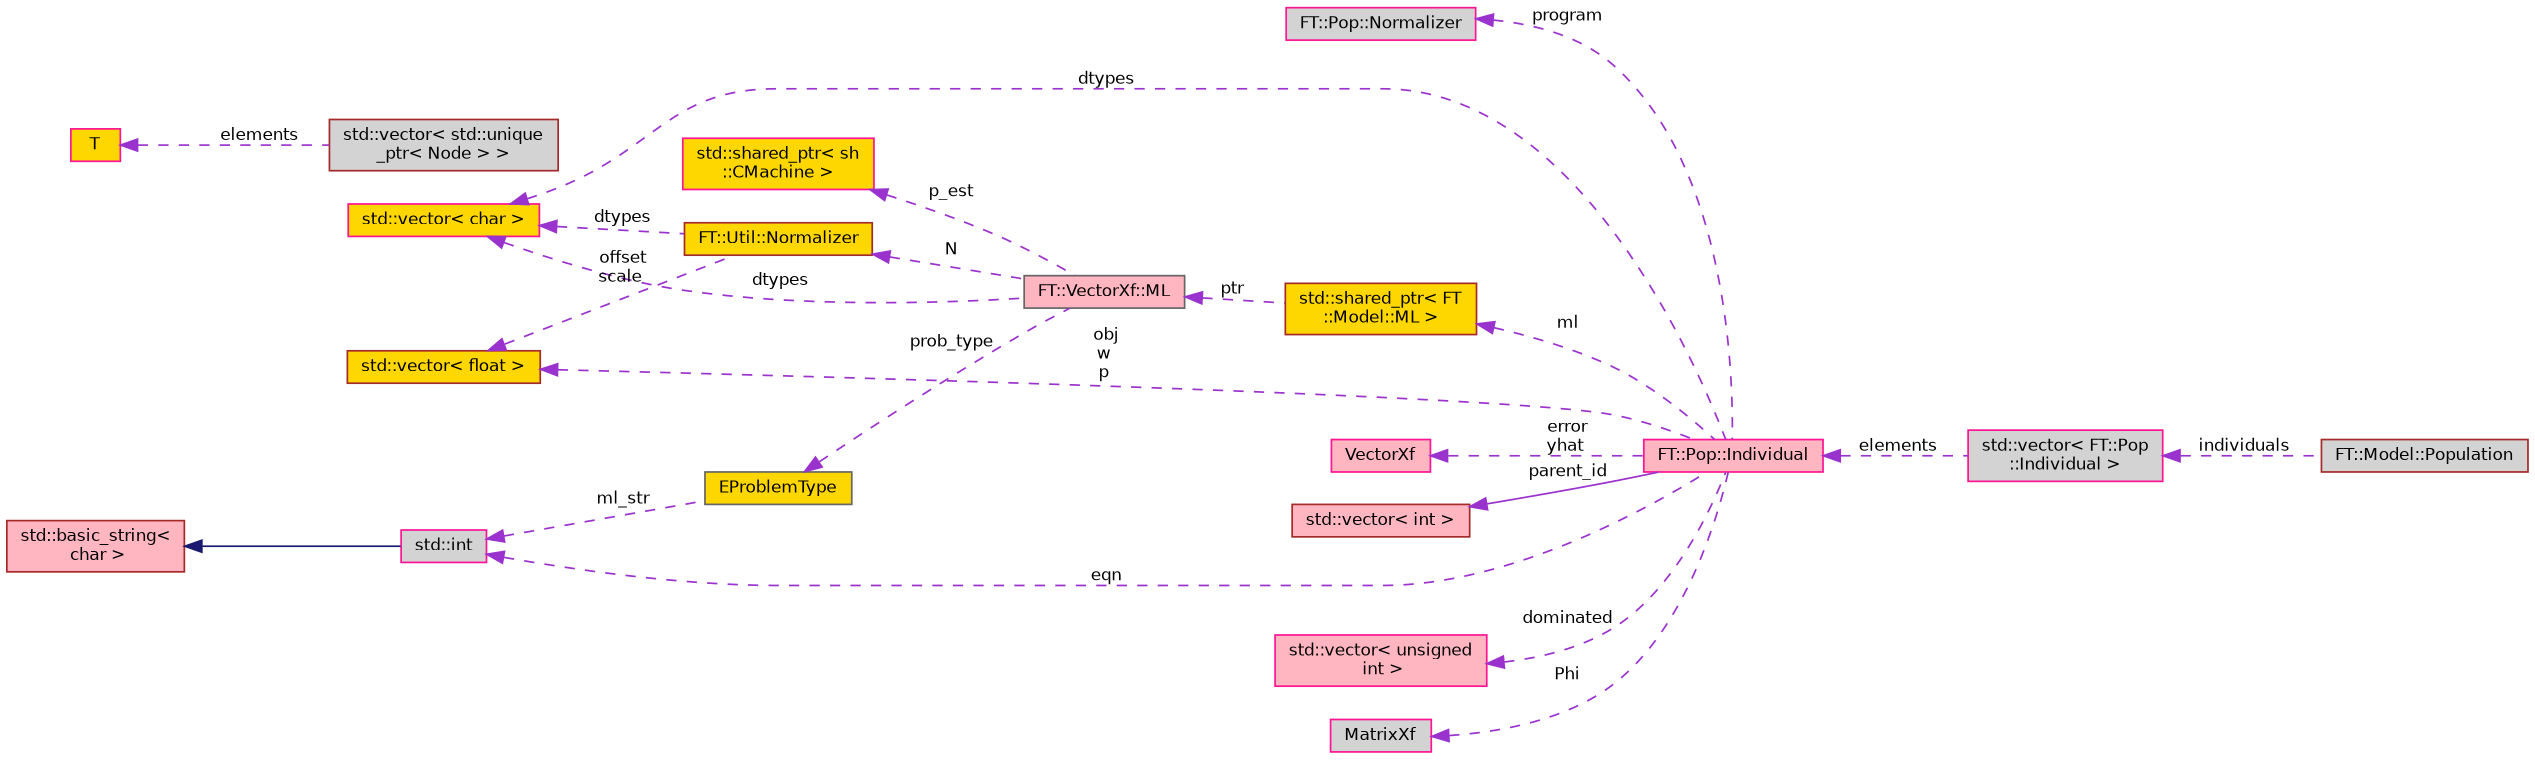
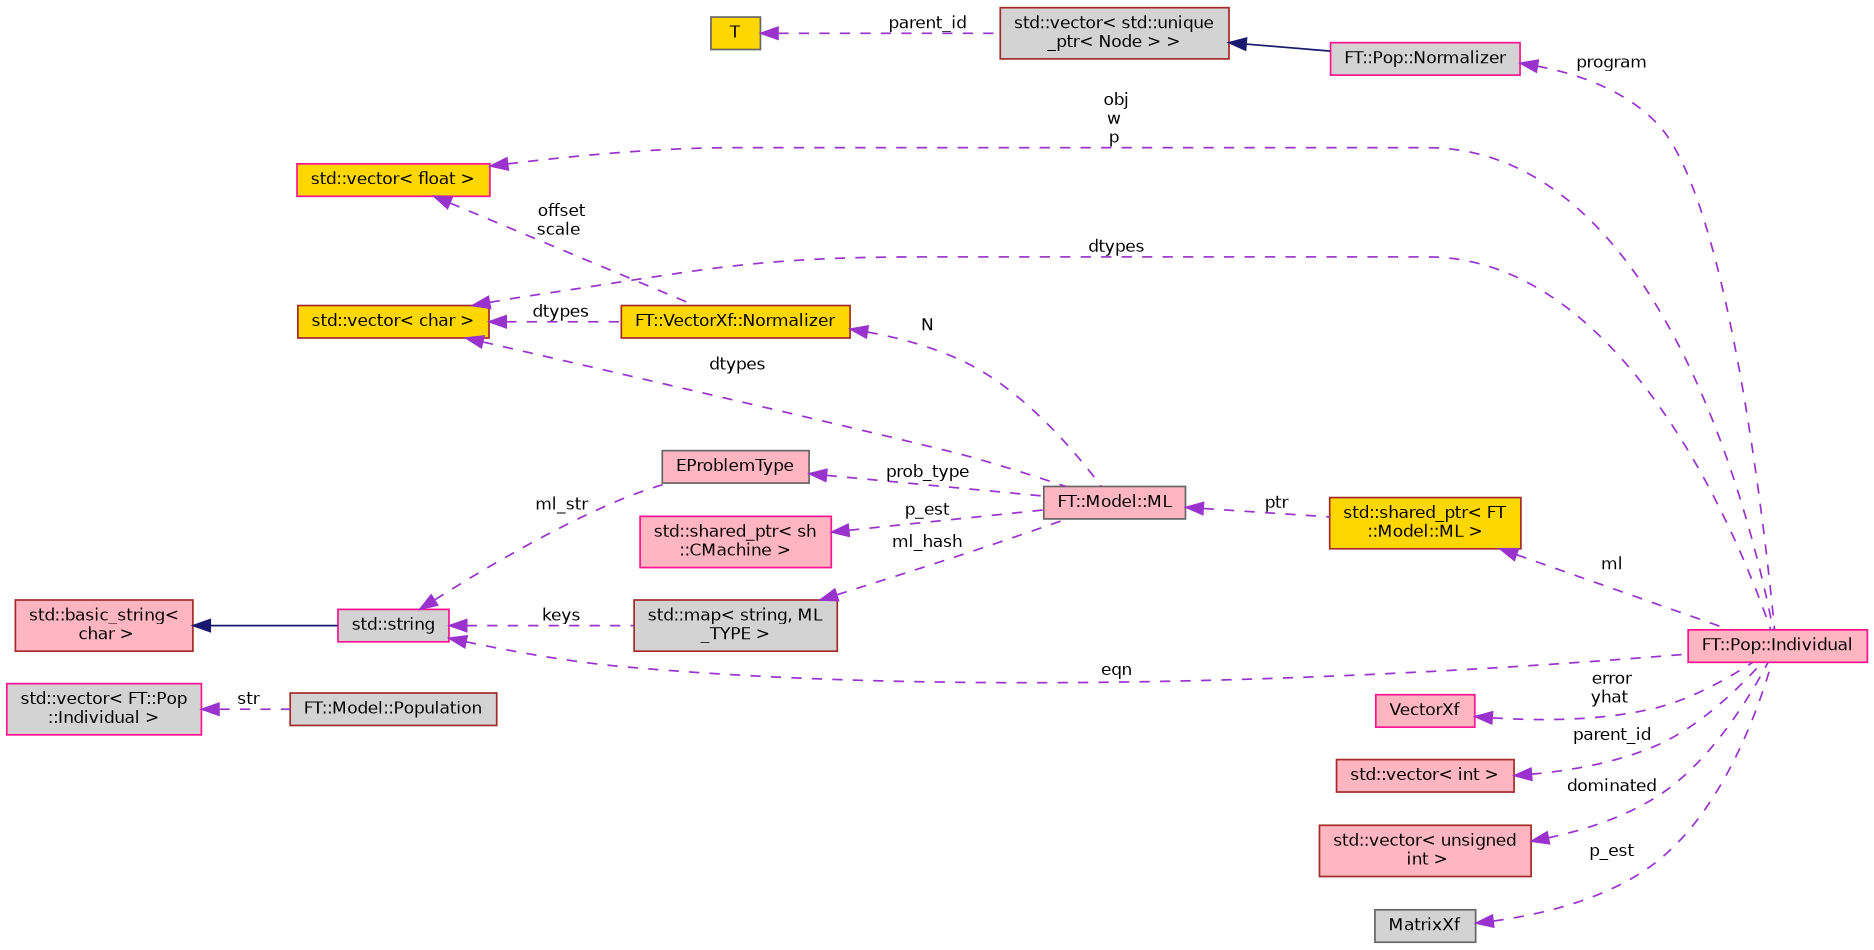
edge "FT::Pop::Normalizer" -> "std::vector< std::unique _ptr< Node > >": added
edge "std::vector< std::unique _ptr< Node > >" -> "T": label " elements" -> " parent_id"
node "T": color deeppink -> gray40
node "std::shared_ptr< sh ::CMachine >": fillcolor gold -> lightpink
node "std::vector< char >": color deeppink -> brown
node "FT::Util::Normalizer": label "FT::Util::Normalizer" -> "FT::VectorXf::Normalizer"
node "FT::VectorXf::ML": label "FT::VectorXf::ML" -> "FT::Model::ML"
node "std::vector< float >": color brown -> deeppink
edge "FT::Model::Population" -> "std::vector< FT::Pop ::Individual >": label " individuals" -> " str"
edge "std::vector< FT::Pop ::Individual >" -> "FT::Pop::Individual": removed, label "elements"
node "EProblemType": fillcolor gold -> lightpink
edge "FT::Pop::Individual" -> "std::vector< int >": style solid -> dashed
node "std::int": label "std::int" -> "std::string"
node "std::map< string, ML _TYPE >": added
node "std::vector< unsigned int >": color deeppink -> brown
edge "FT::Pop::Individual" -> "MatrixXf": label " Phi" -> " p_est"
node "MatrixXf": color deeppink -> gray40
